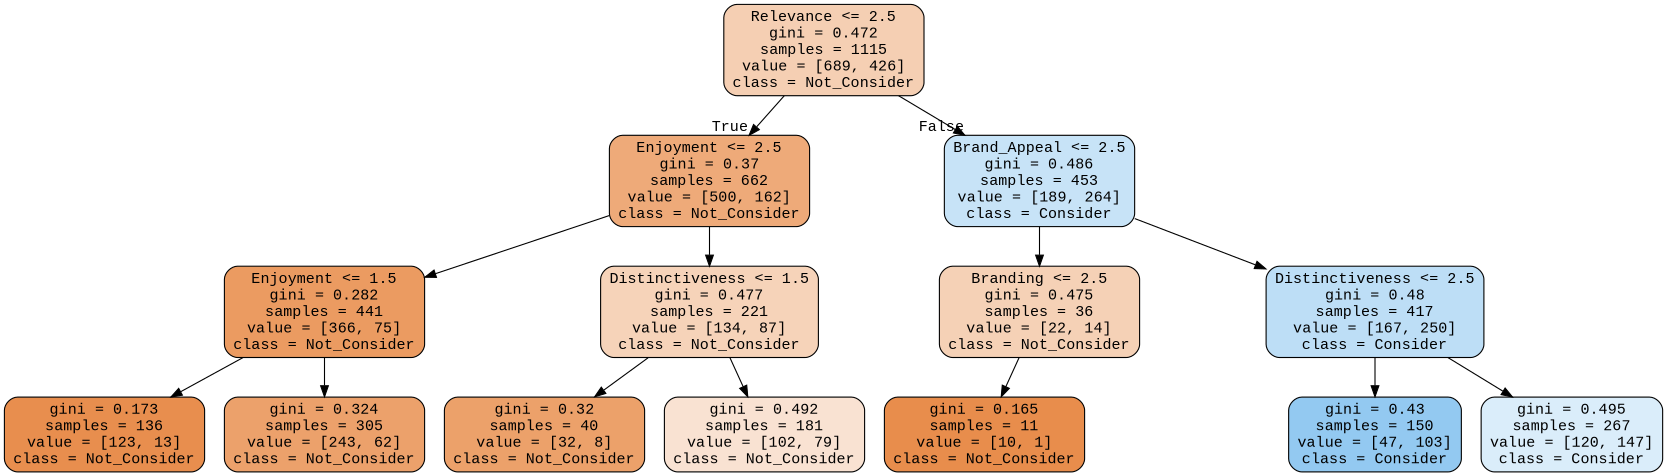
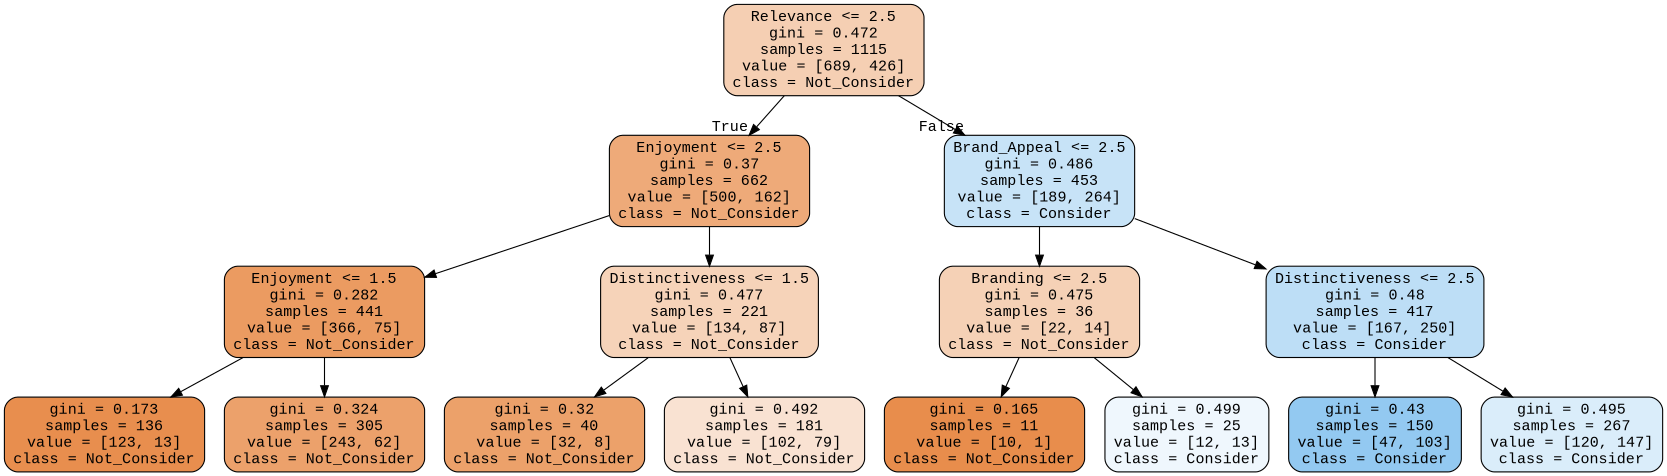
node "gini = 0.499 samples = 25 value = [12, 13] class = Consider": added
